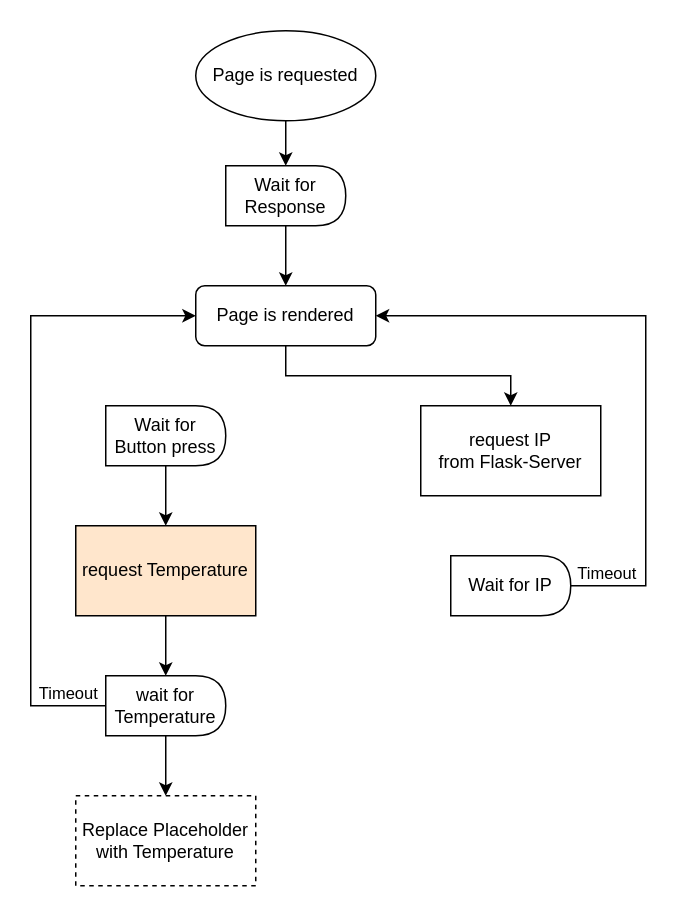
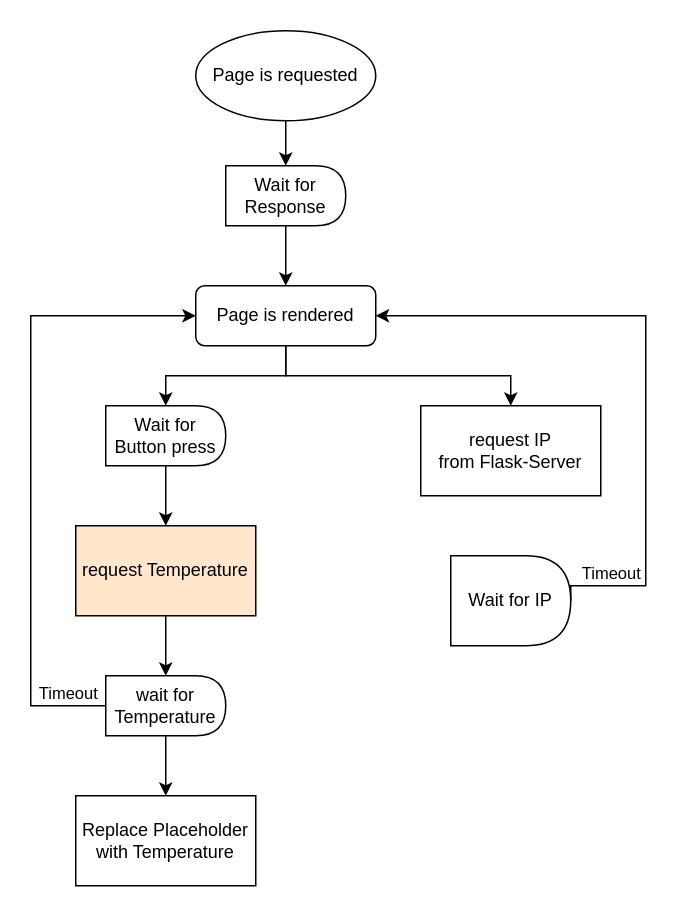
edge "Page is rendered" -> "Wait for Button press": added
node "Wait for IP": size 120x60 -> 120x90
node "Replace Placeholder with Temperature": style dashed -> solid
